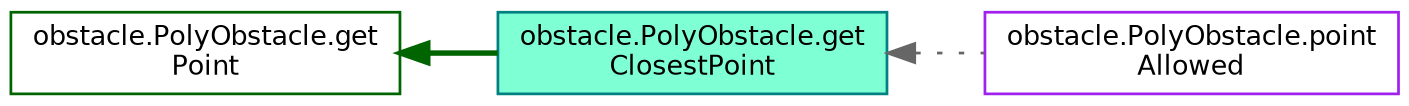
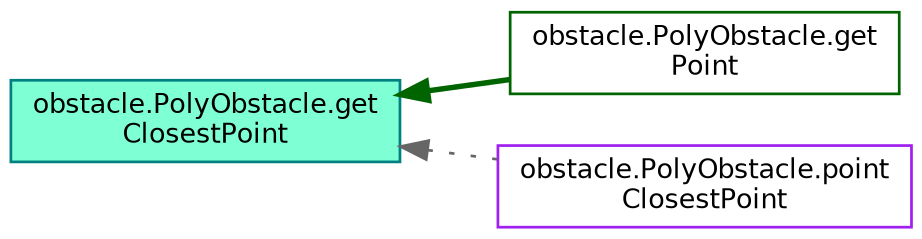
edge "obstacle.PolyObstacle.get ClosestPoint" -> "obstacle.PolyObstacle.get Point": reversed
node "obstacle.PolyObstacle.point Allowed": label "obstacle.PolyObstacle.point Allowed" -> "obstacle.PolyObstacle.point ClosestPoint"
